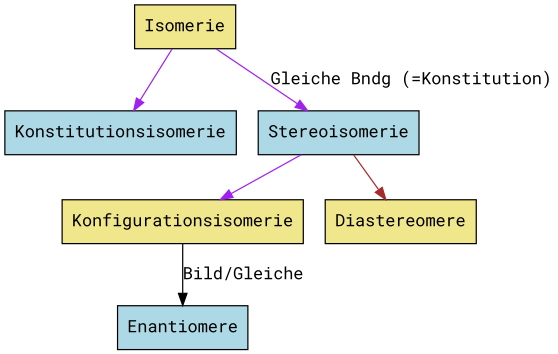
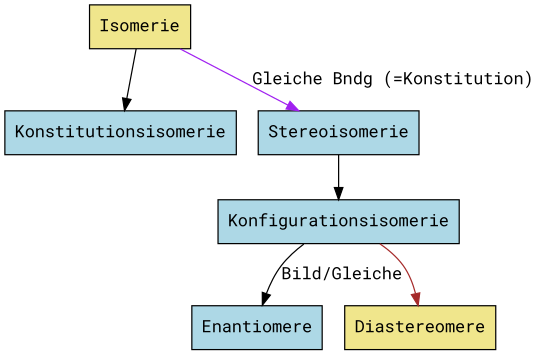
edge "Isomerie" -> "Konstitutionsisomerie": color purple -> black
edge "Stereoisomerie" -> "Diastereomere": now "Konfigurationsisomerie" -> "Diastereomere"
edge "Stereoisomerie" -> "Konfigurationsisomerie": color purple -> black
node "Konfigurationsisomerie": fillcolor khaki -> lightblue
